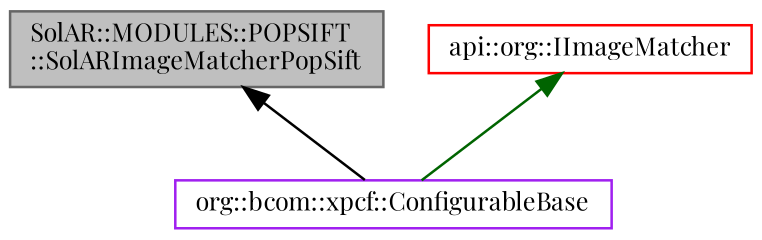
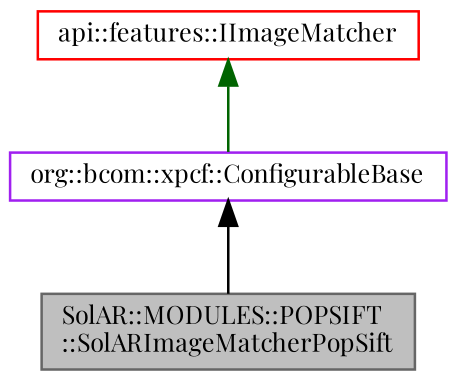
node "api::org::IImageMatcher": label "api::org::IImageMatcher" -> "api::features::IImageMatcher"
edge "org::bcom::xpcf::ConfigurableBase" -> "SolAR::MODULES::POPSIFT ::SolARImageMatcherPopSift": reversed
